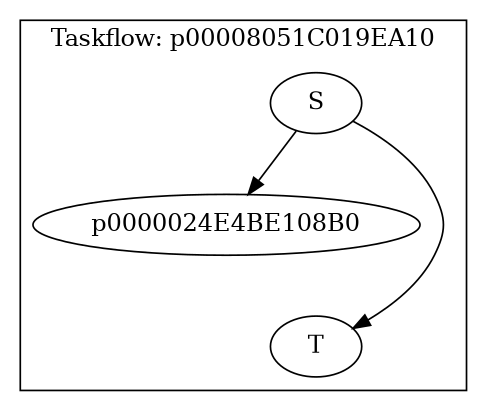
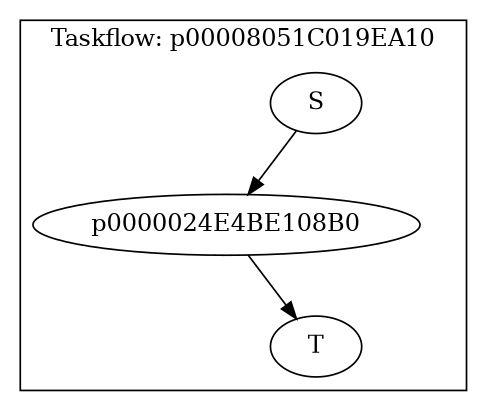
edge "S" -> "T": now "p0000024E4BE108B0" -> "T"
